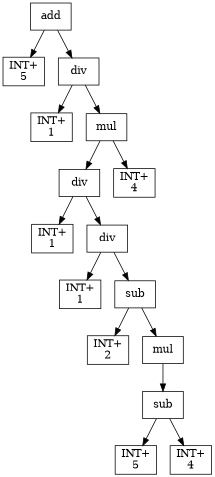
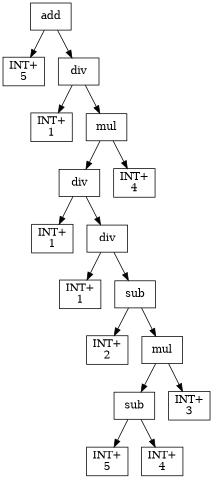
node "INT+ 3": added
